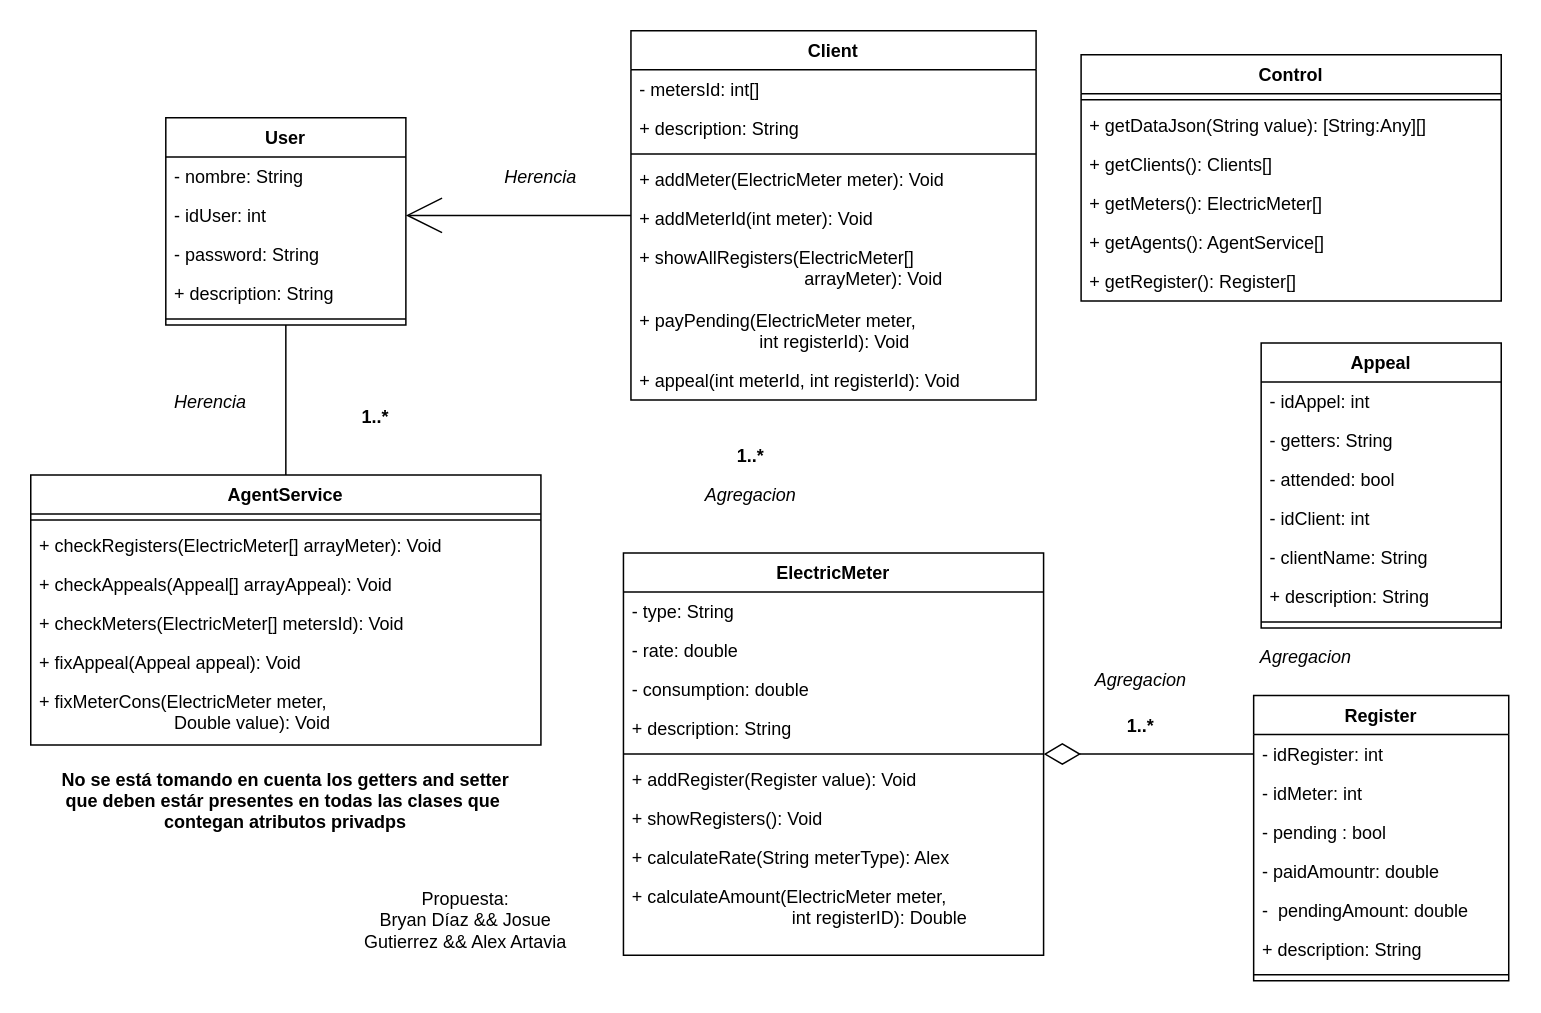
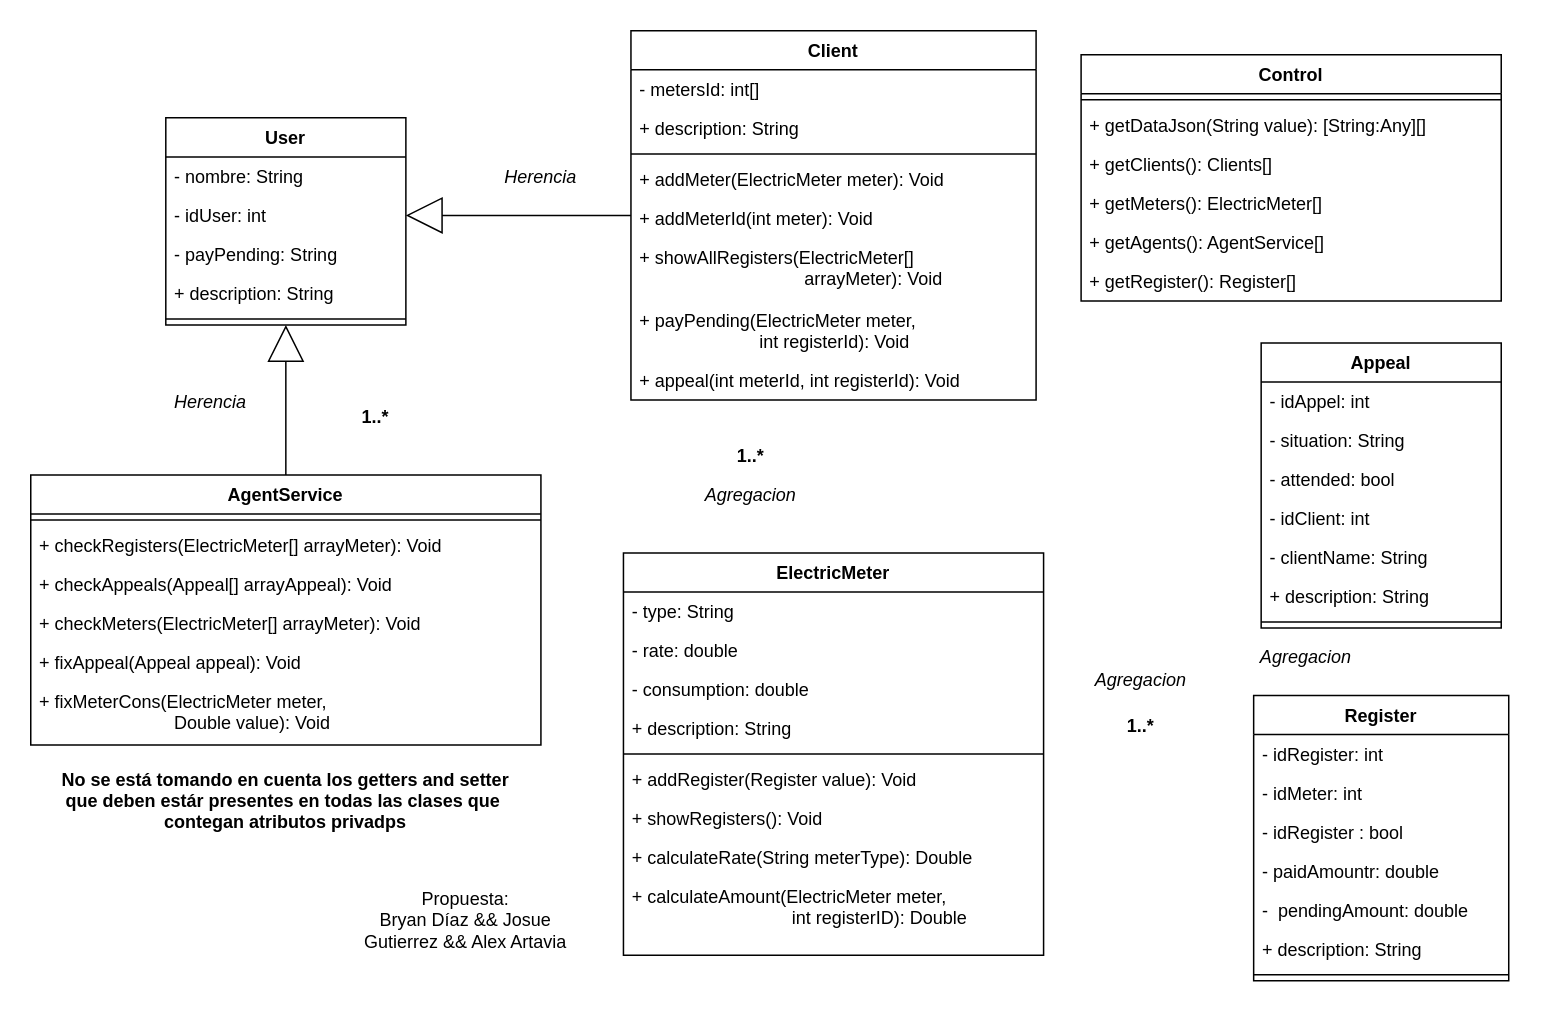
edge "Client" -> "- idUser: int": arrowhead open -> block
node "- password: String": label "- password: String" -> "- payPending: String"
edge "User" -- "AgentService": arrowhead none -> block
node "- getters: String": label "- getters: String" -> "- situation: String"
node "+ checkMeters(ElectricMeter[] metersId): Void": label "+ checkMeters(ElectricMeter[] metersId): Void" -> "+ checkMeters(ElectricMeter[] arrayMeter): Void"
edge "- idRegister: int" -> "ElectricMeter": removed
node "- pending : bool": label "- pending : bool" -> "- idRegister : bool"
node "+ calculateRate(String meterType): Alex": label "+ calculateRate(String meterType): Alex" -> "+ calculateRate(String meterType): Double"
